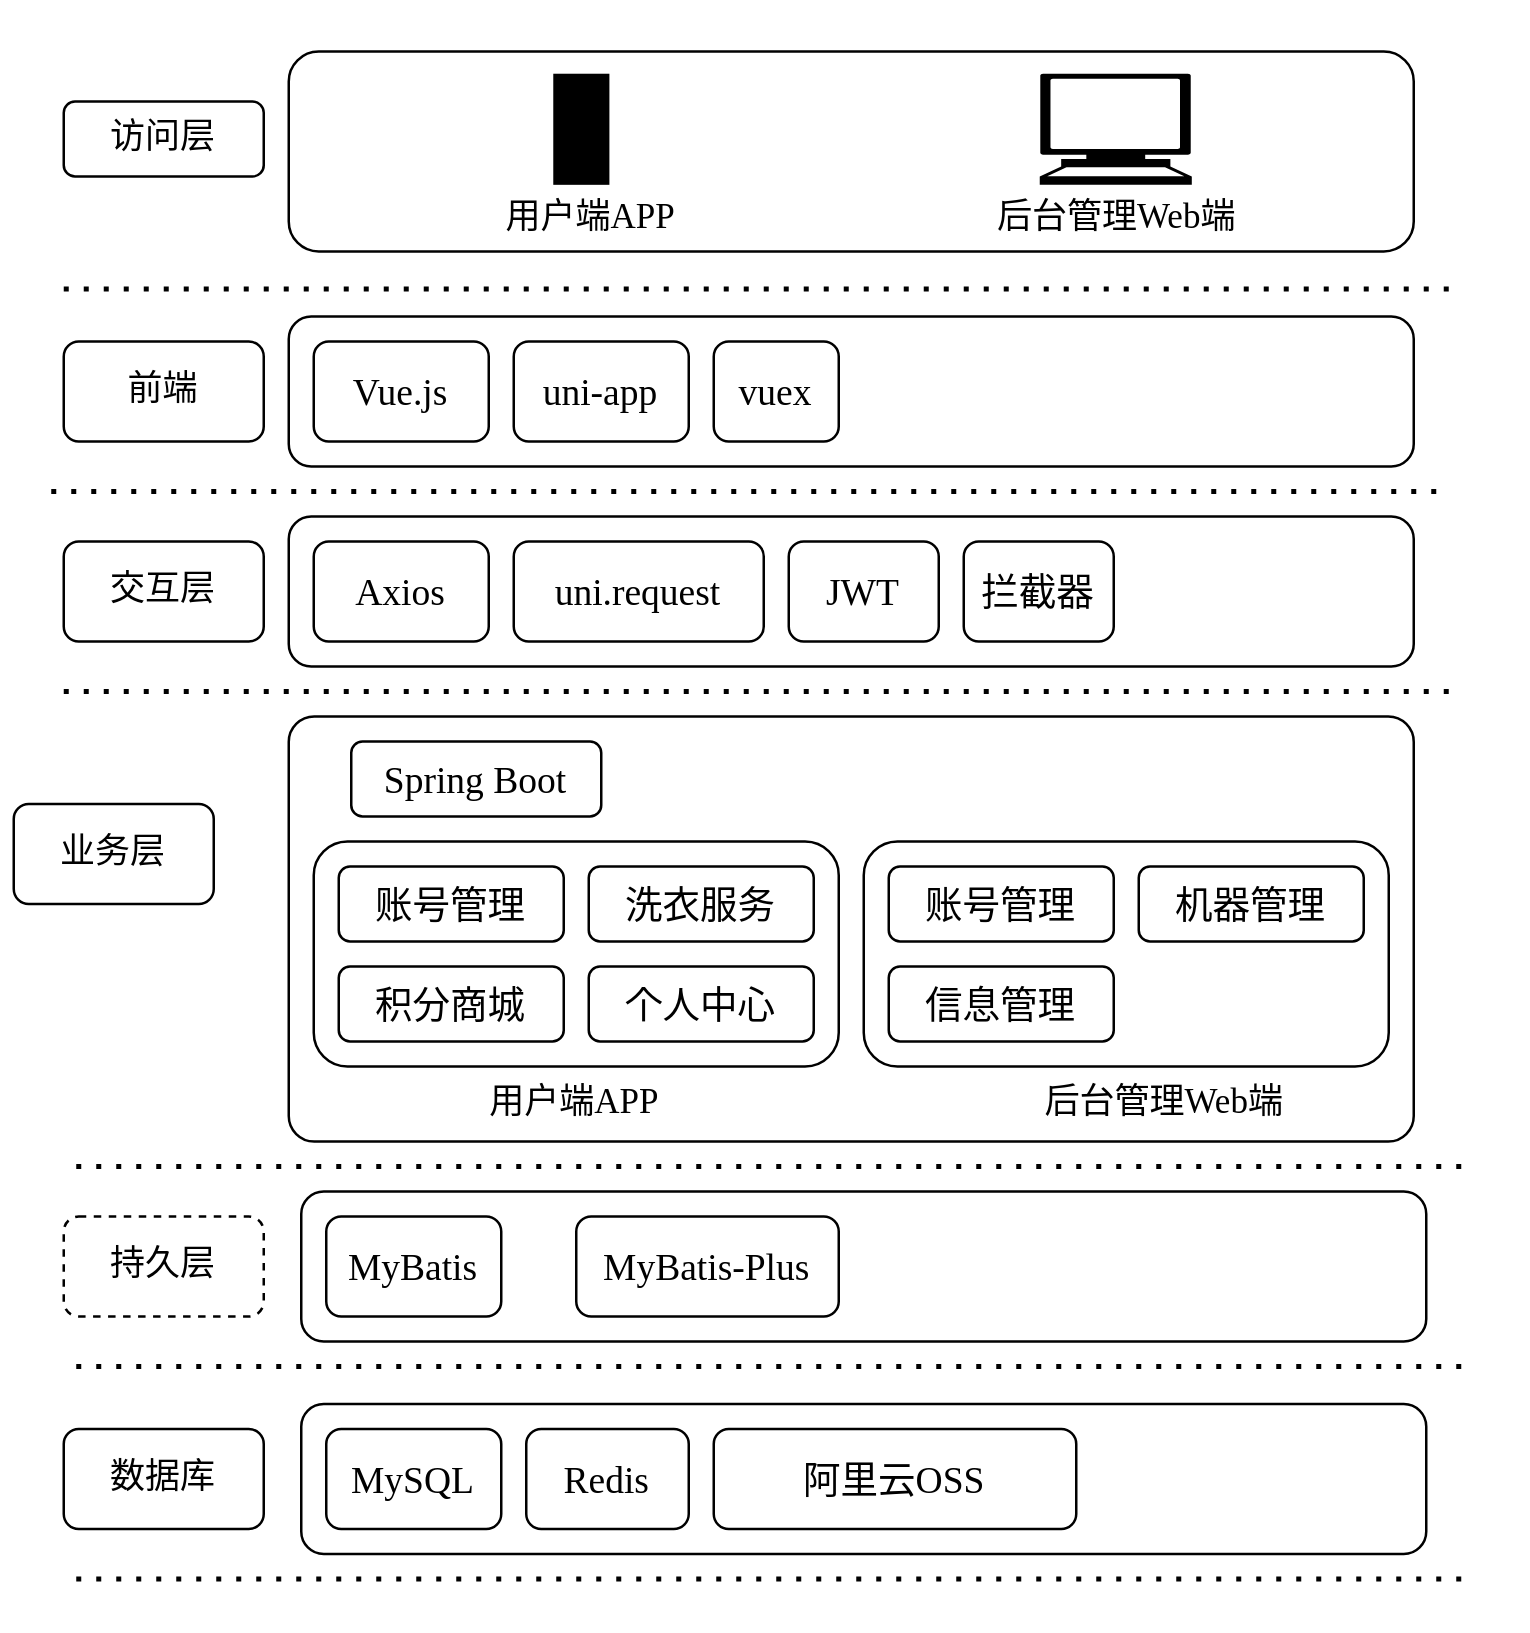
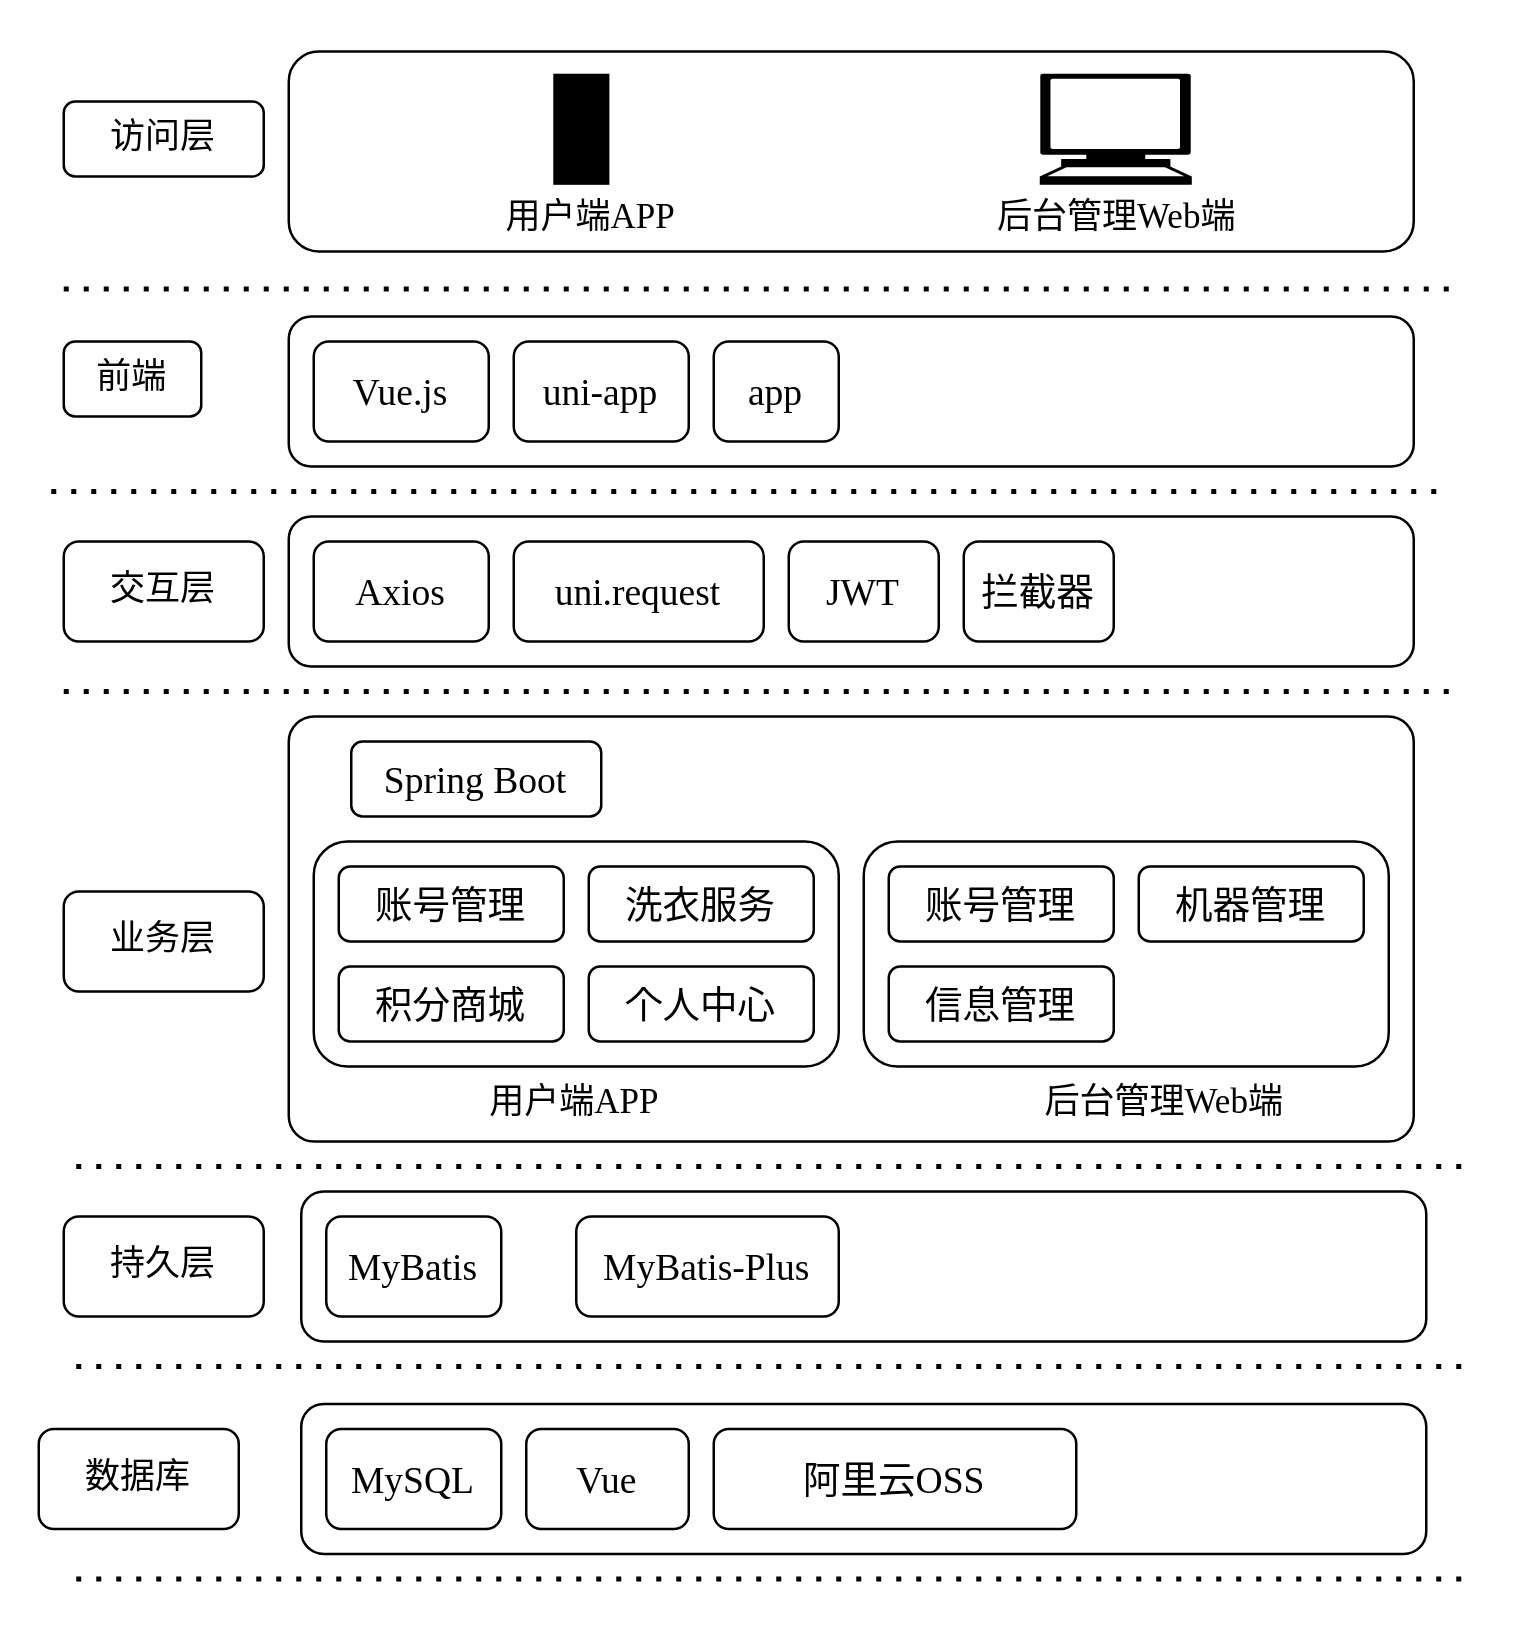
node "前端": size 200x100 -> 138x75
node "vuex": label "vuex" -> "app"
node "业务层": moved (114, 854) -> (164, 941)
node "持久层": style dashed -> solid
node "数据库": moved (164, 1479) -> (139, 1479)
node "Redis": label "Redis" -> "Vue"
